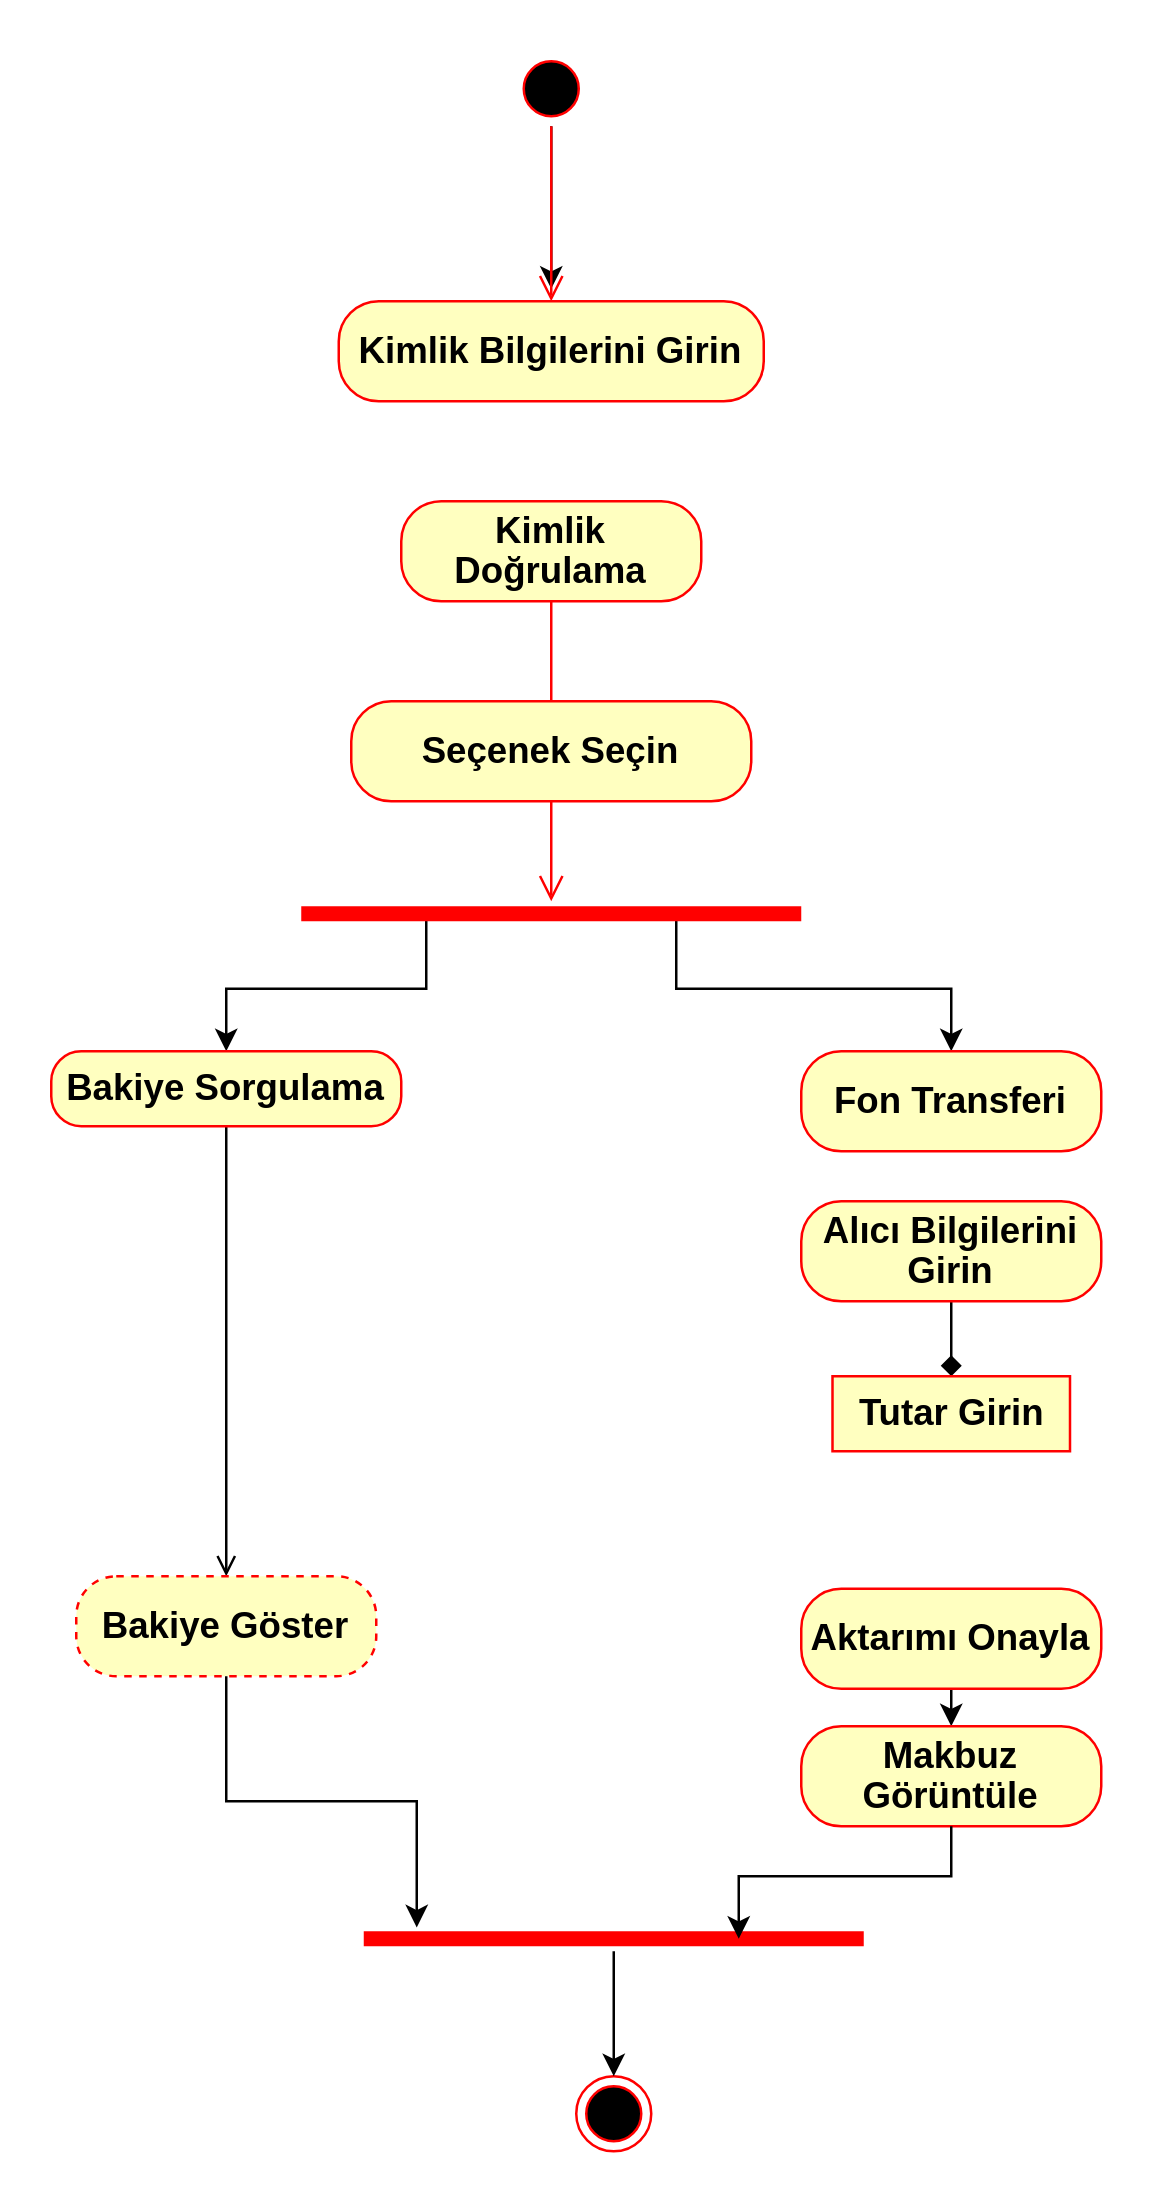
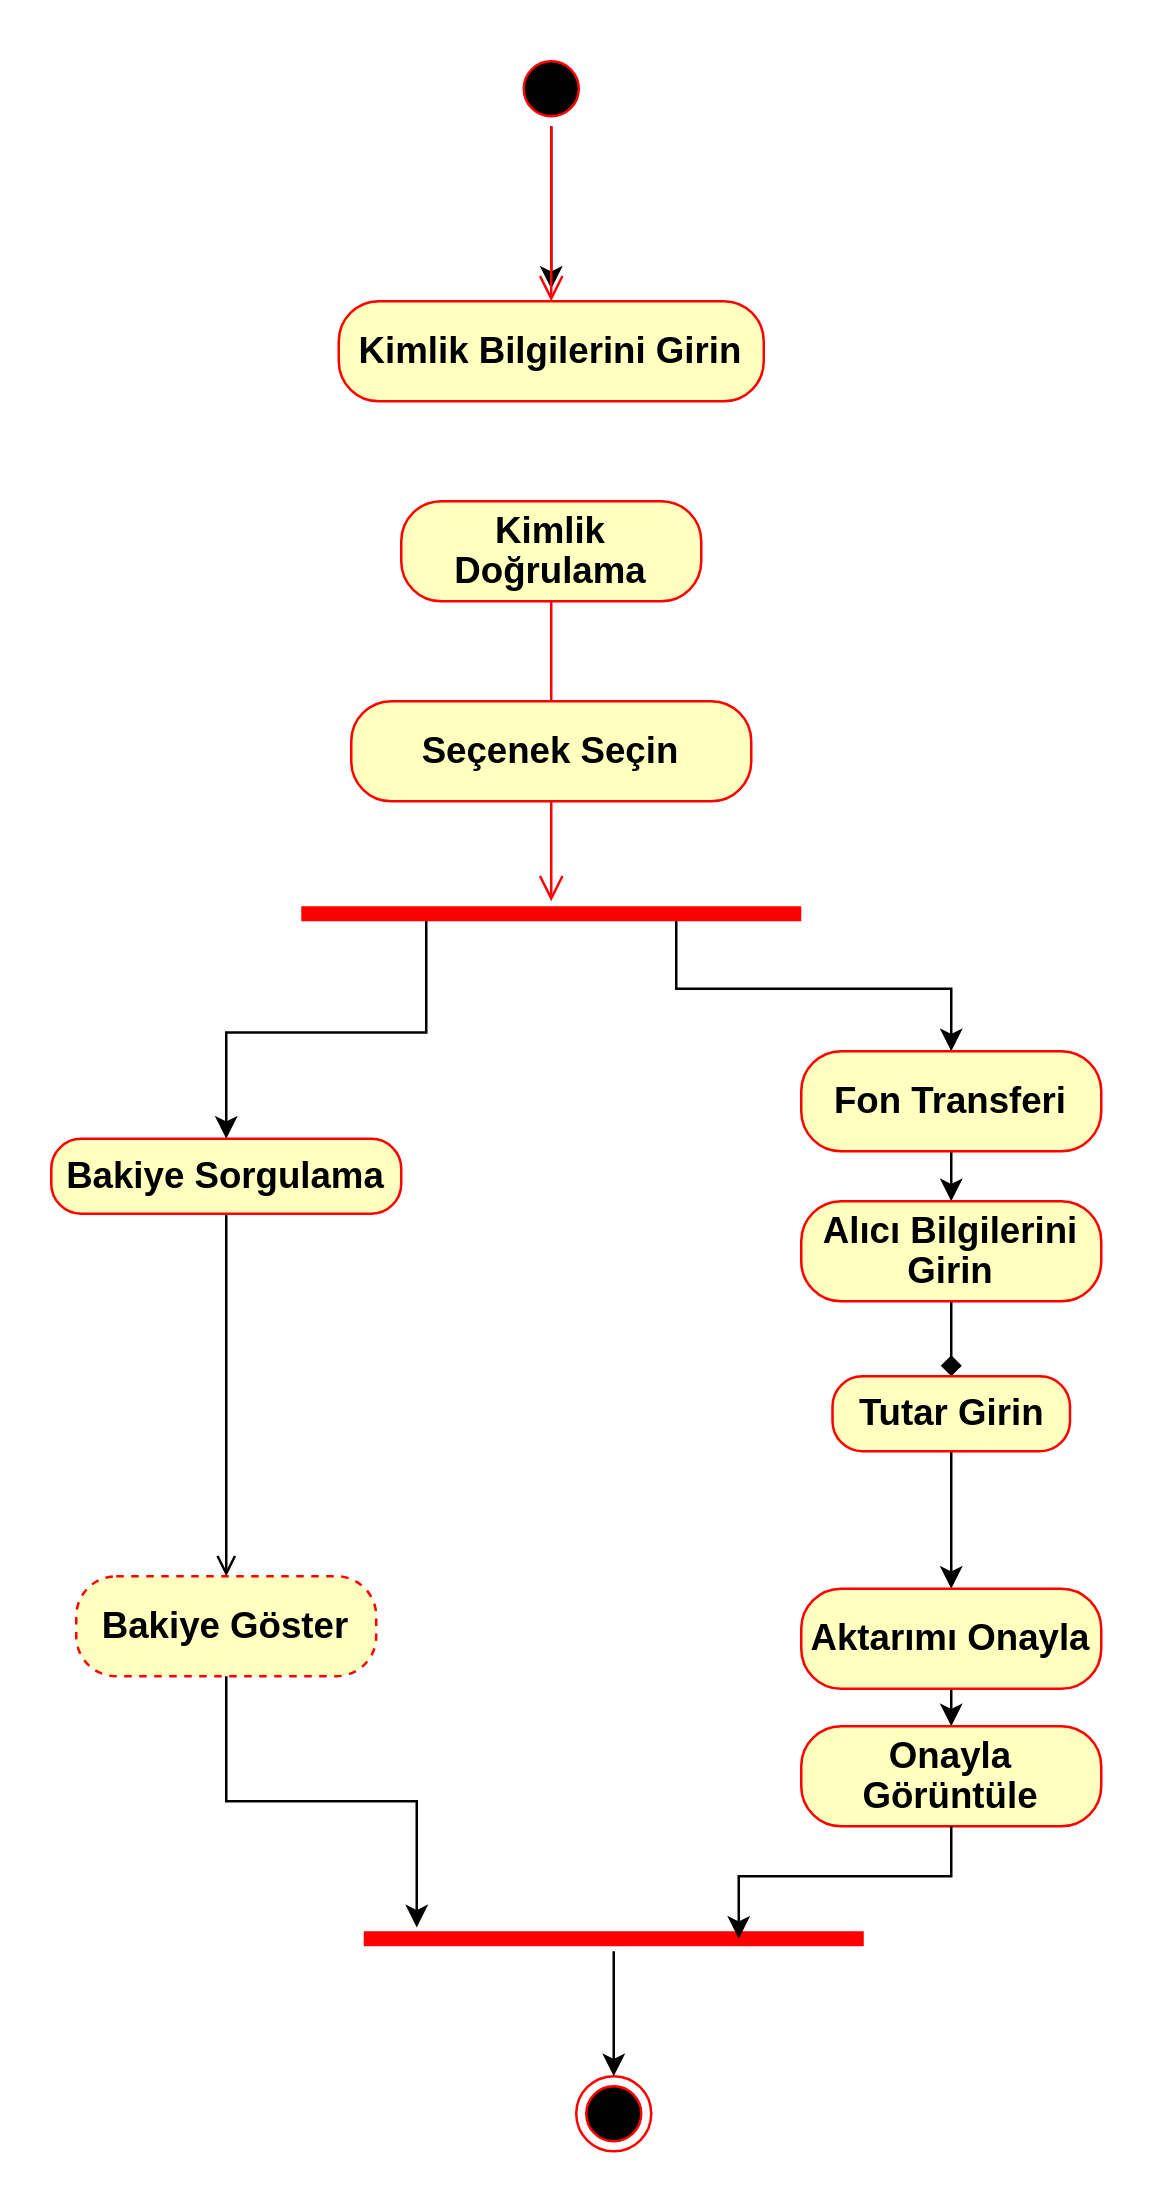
node "Bakiye Sorgulama": moved (226, 1089) -> (226, 1176)
edge "Fon Transferi" -> "Alıcı Bilgilerini Girin": added
node "Tutar Girin": shape rectangle -> rounded rectangle
edge "Tutar Girin" -> "Aktarımı Onayla": added
node "Makbuz Görüntüle": label "Makbuz Görüntüle" -> "Onayla Görüntüle"
